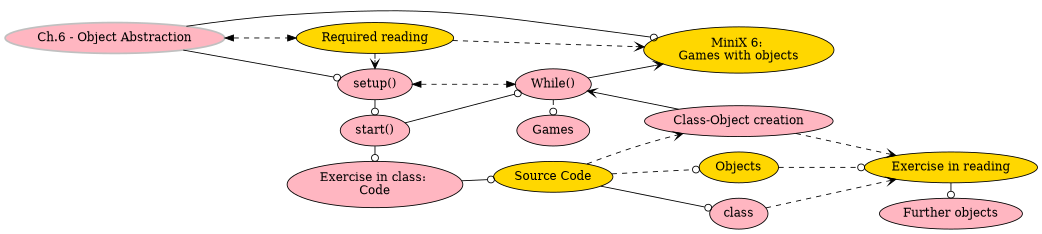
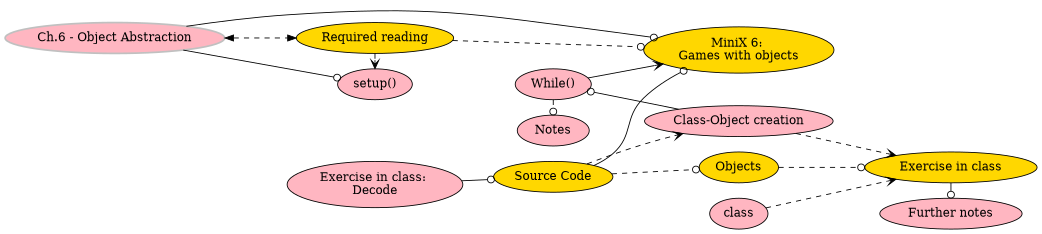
edge "Required reading" -> "MiniX 6: Games with objects": arrowhead vee -> odot
edge "setup()" -- "While()": removed
edge "Class-Object creation" -> "While()": arrowhead vee -> odot
node "start()": removed
node "Games": label "Games" -> "Notes"
node "Exercise in reading": label "Exercise in reading" -> "Exercise in class"
node "Exercise in class: Code": label "Exercise in class: Code" -> "Exercise in class: Decode"
edge "Source Code" -> "class": now "Source Code" -> "MiniX 6: Games with objects"
node "Further objects": label "Further objects" -> "Further notes"
